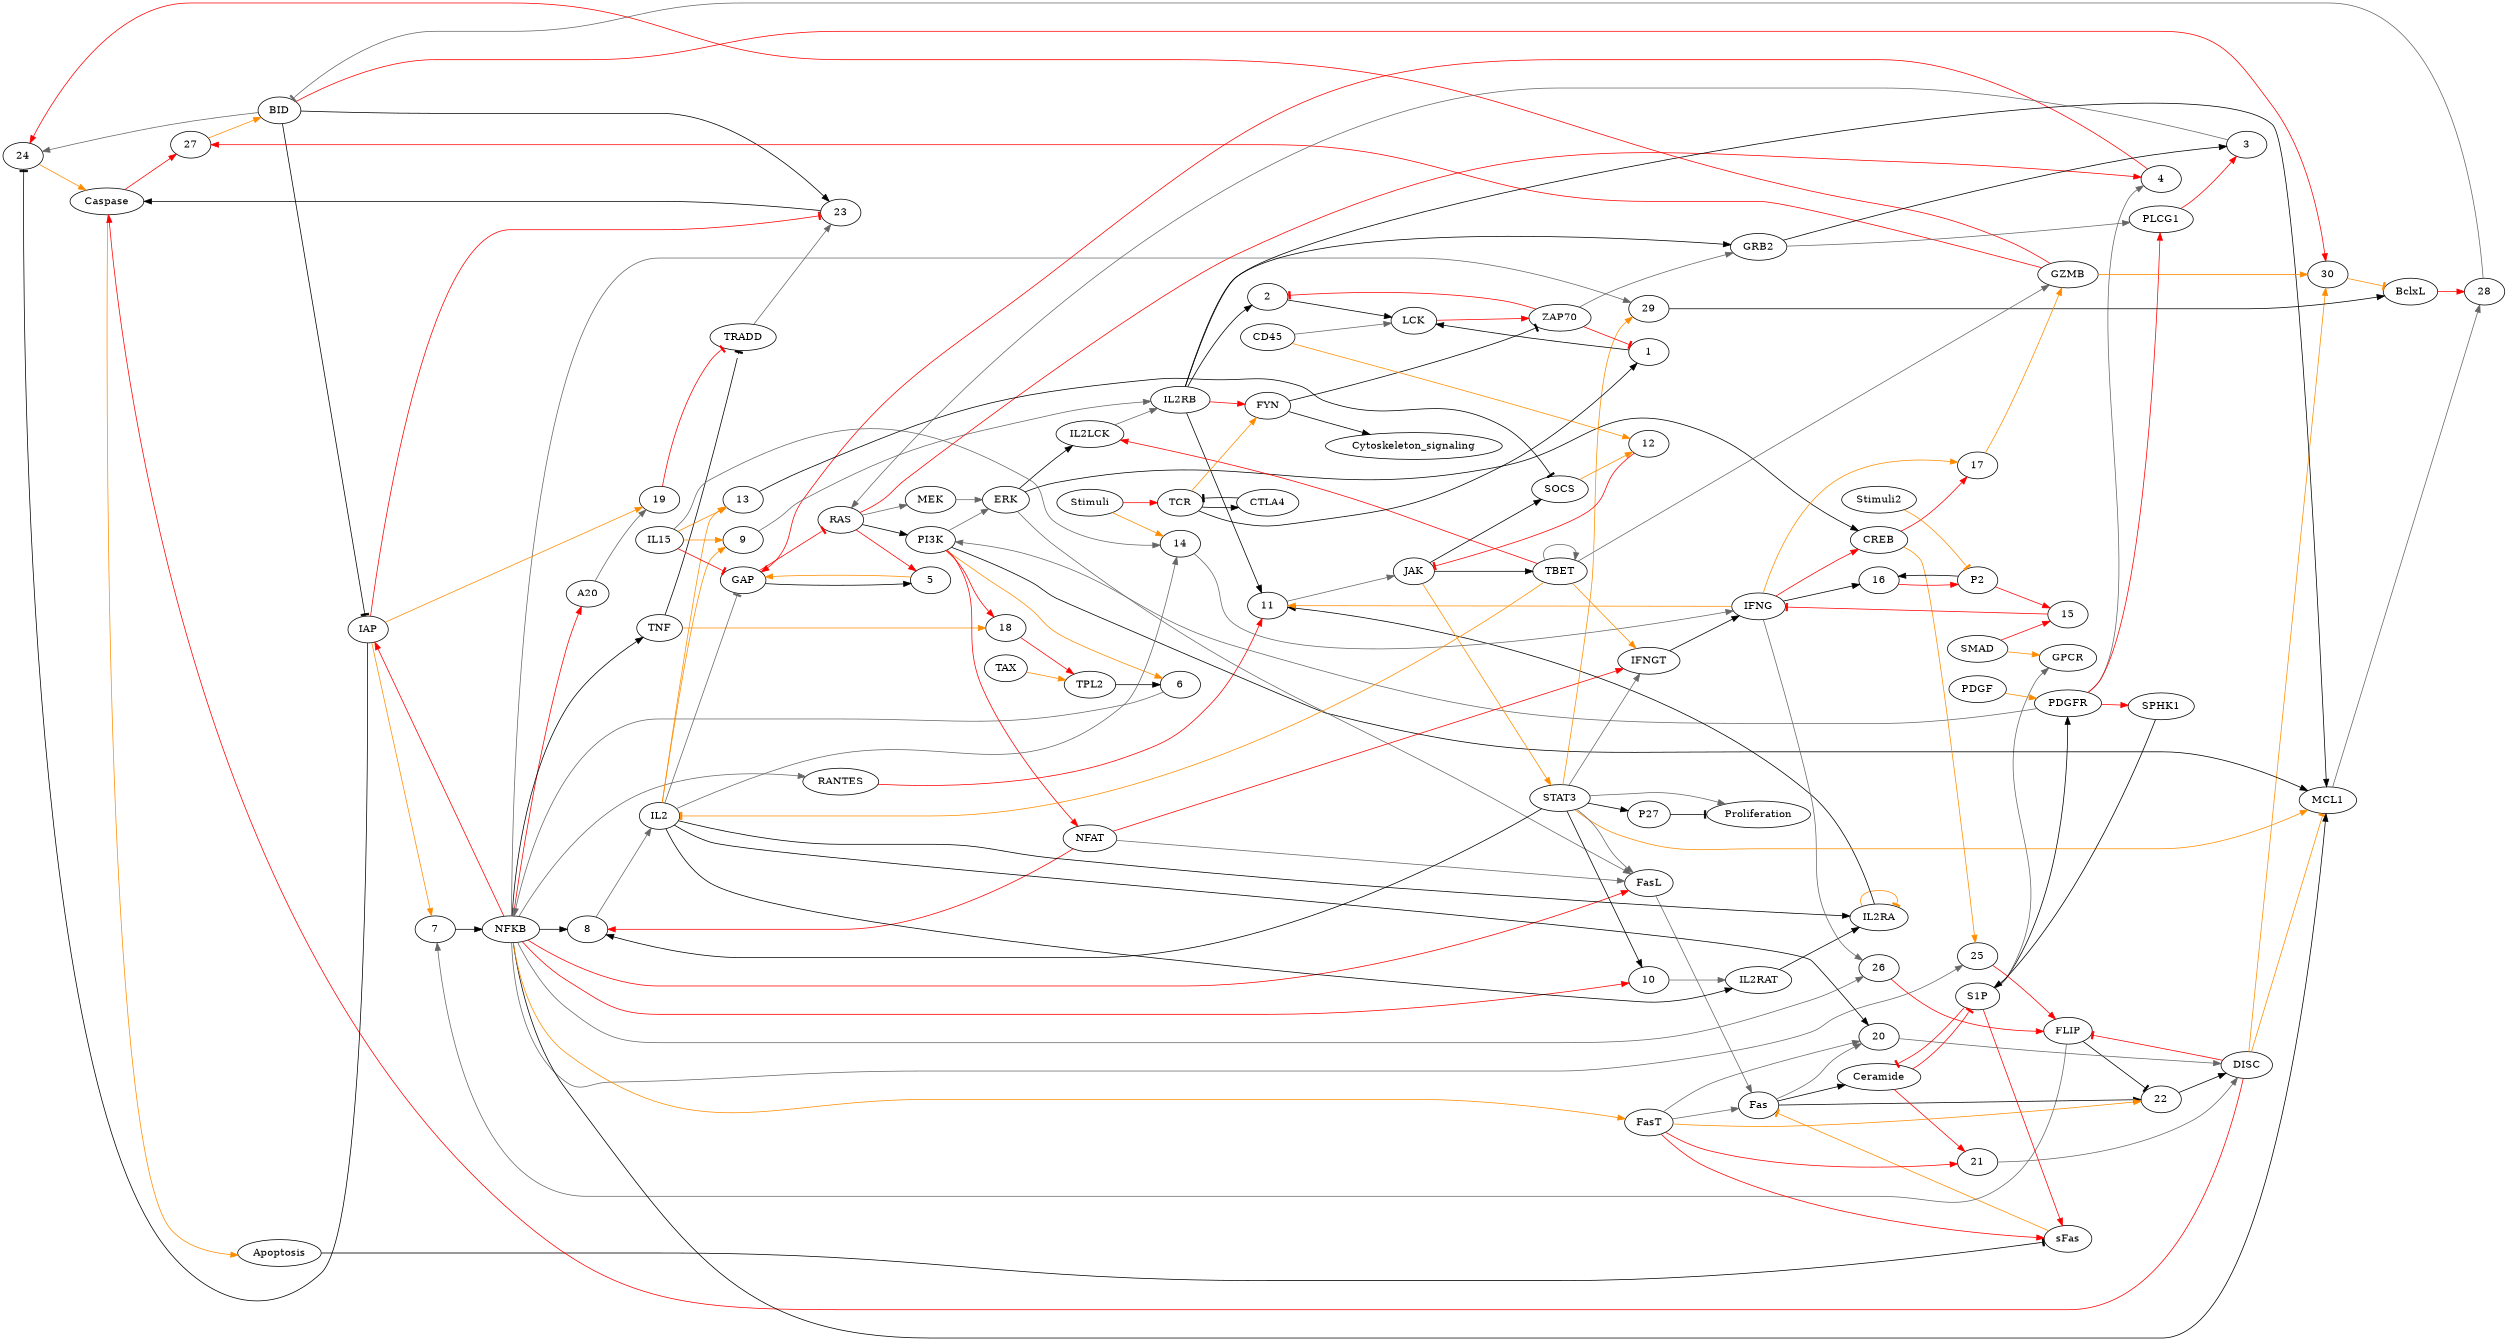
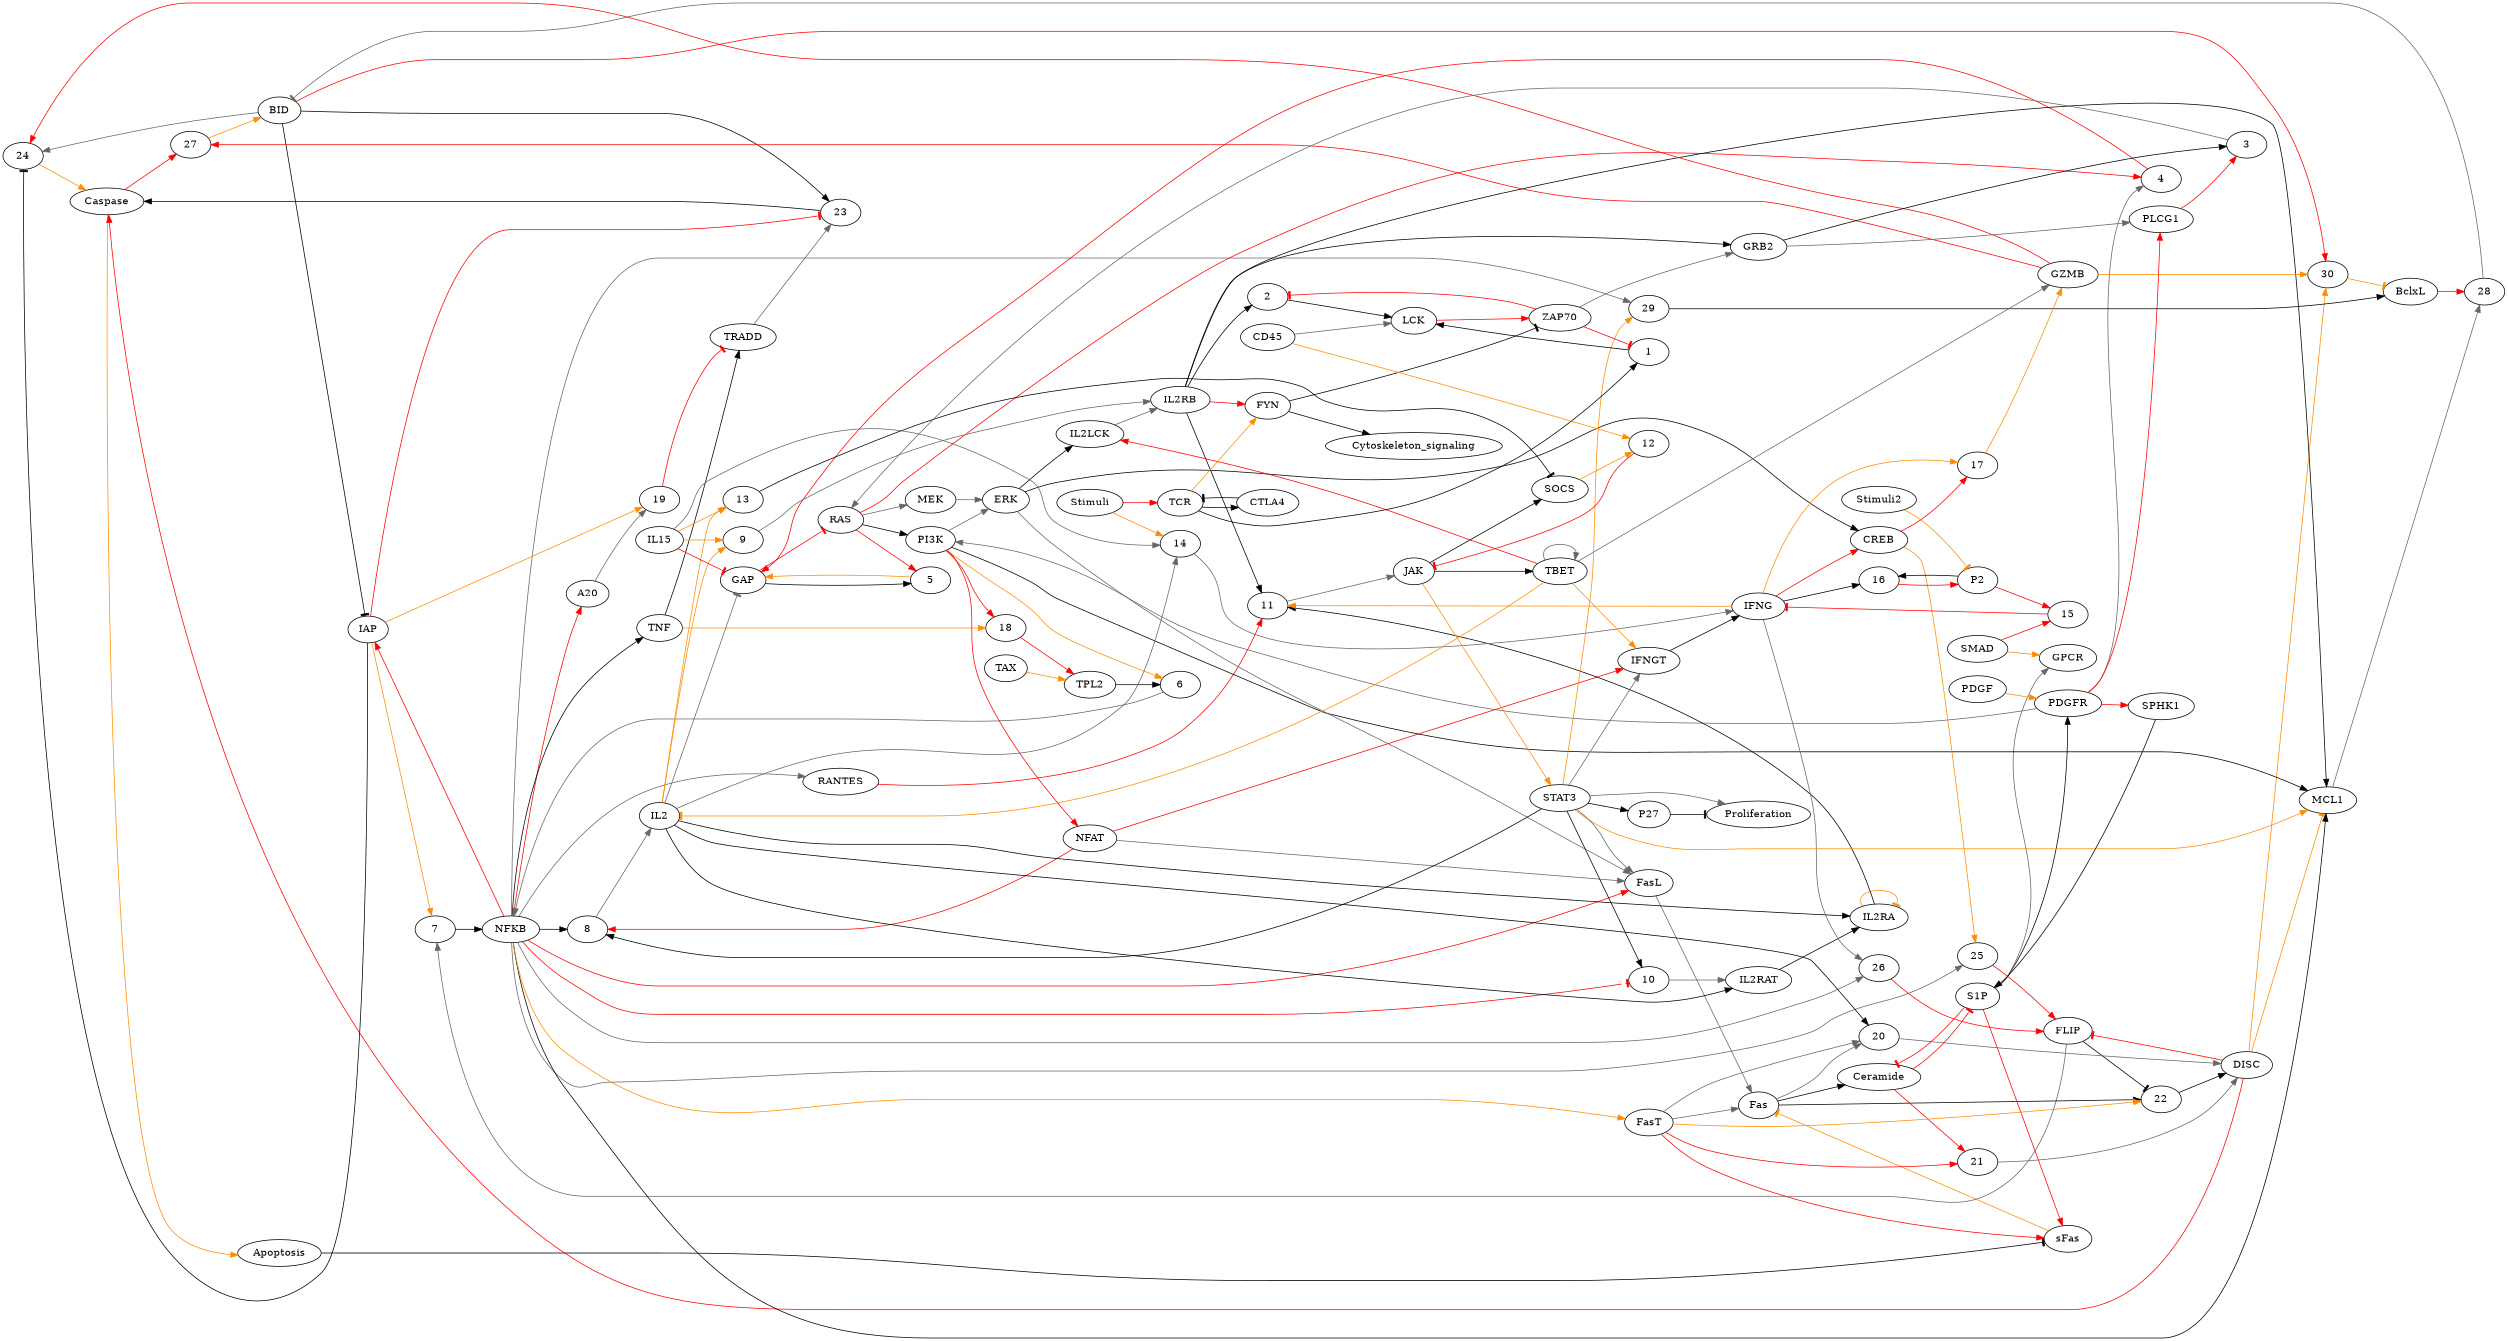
edge "TNF" -> "TRADD": arrowhead tee -> normal
edge "NFKB" -> "10": arrowhead normal -> tee
